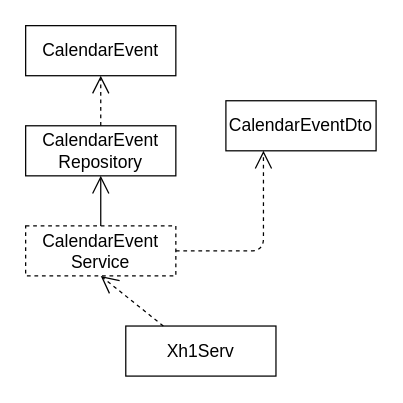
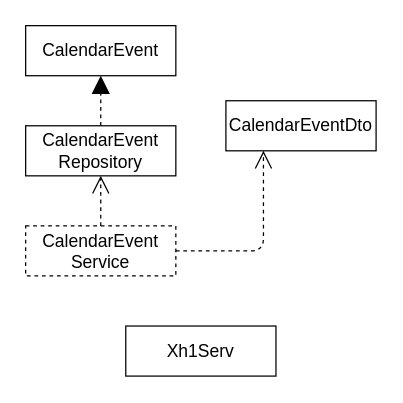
edge "CalendarEvent Repository" -> "CalendarEvent": arrowhead open -> block
edge "CalendarEvent Service" -> "CalendarEvent Repository": style solid -> dashed
edge "Xh1Serv" -> "CalendarEvent Service": removed
